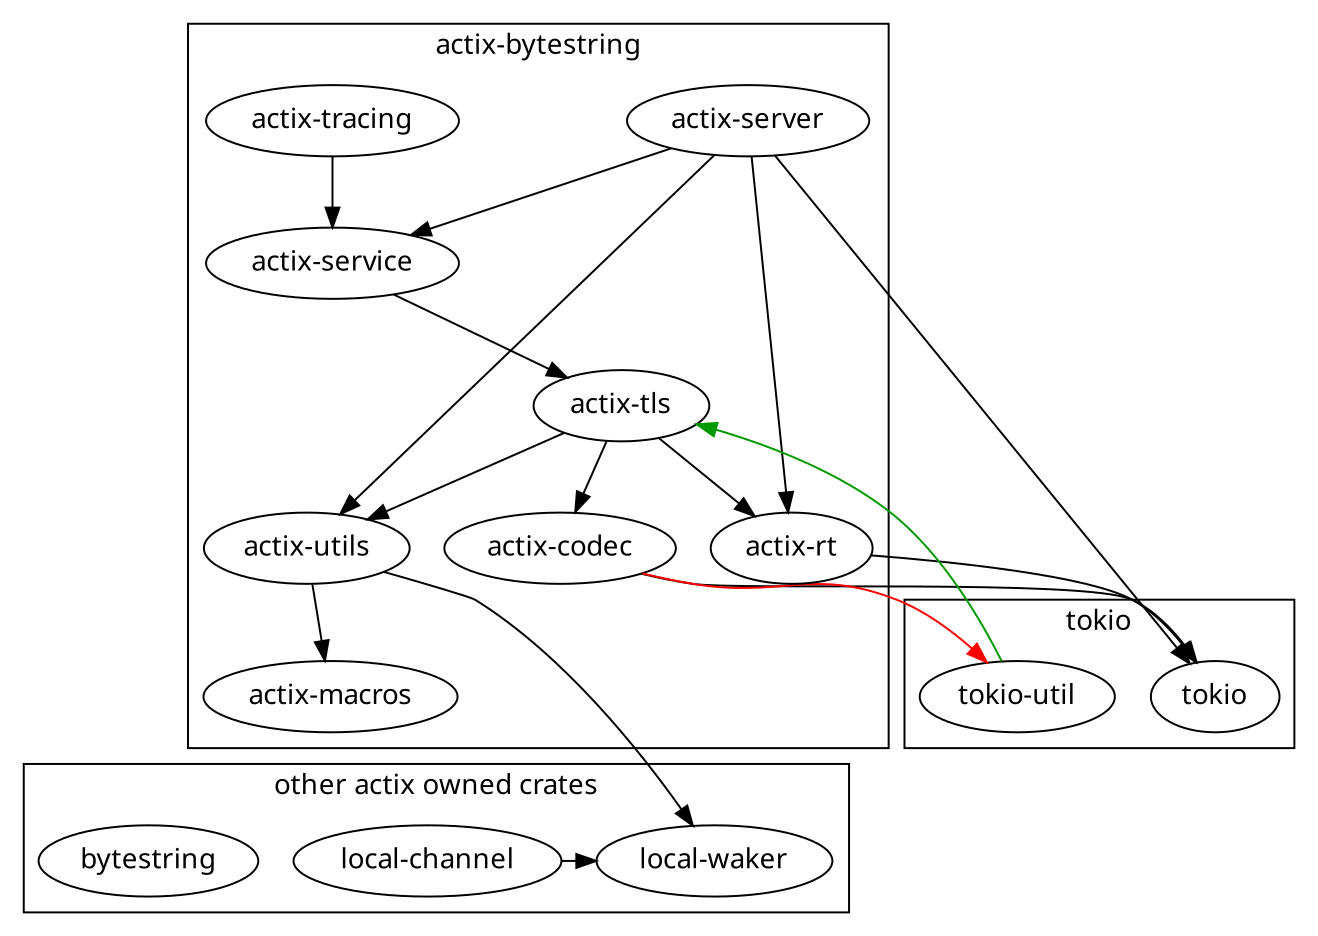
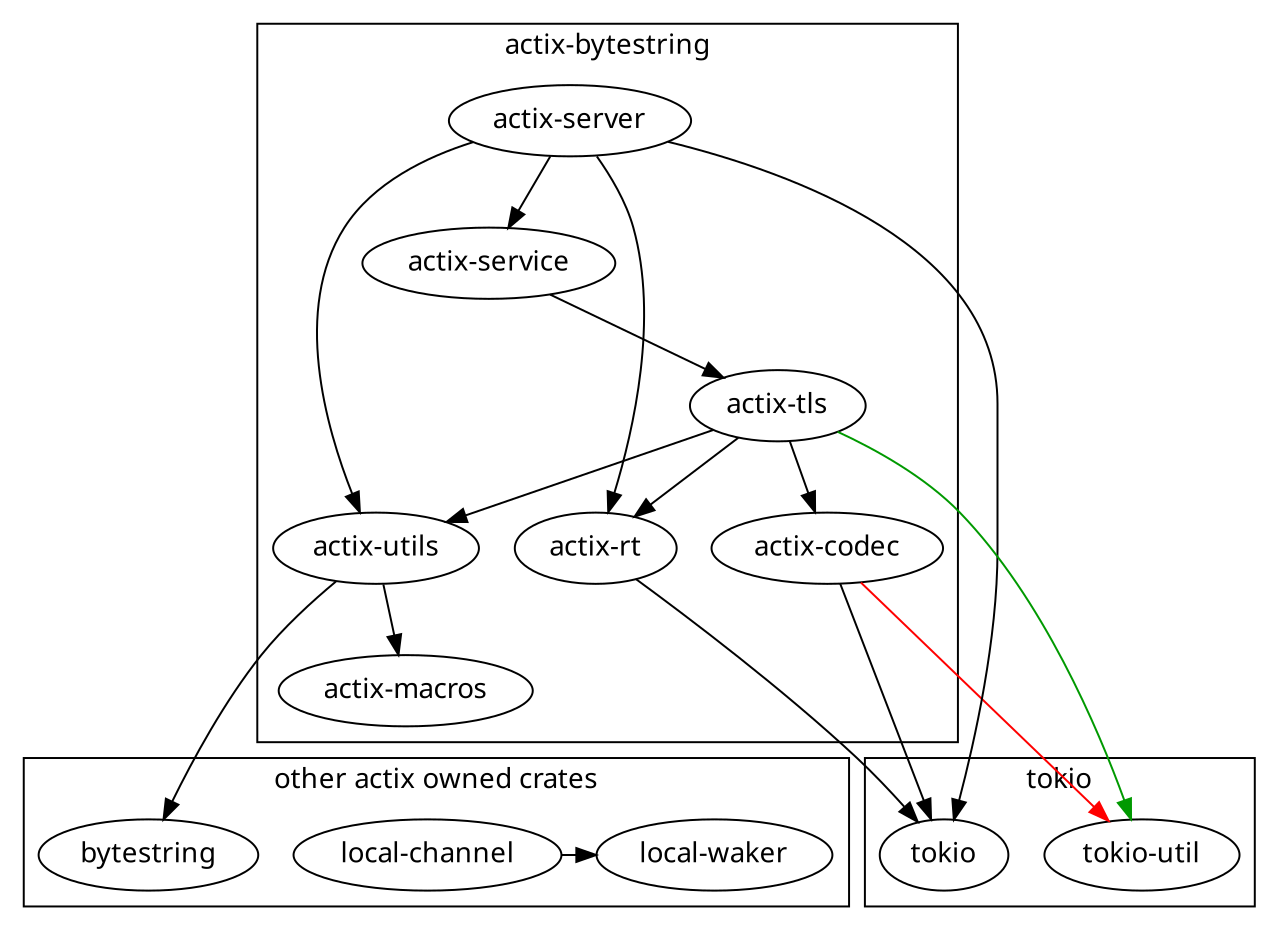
node "actix-tracing": removed
edge "tokio-util" -> "actix-tls": reversed
edge "actix-utils" -> "local-waker": now "actix-utils" -> "bytestring"
